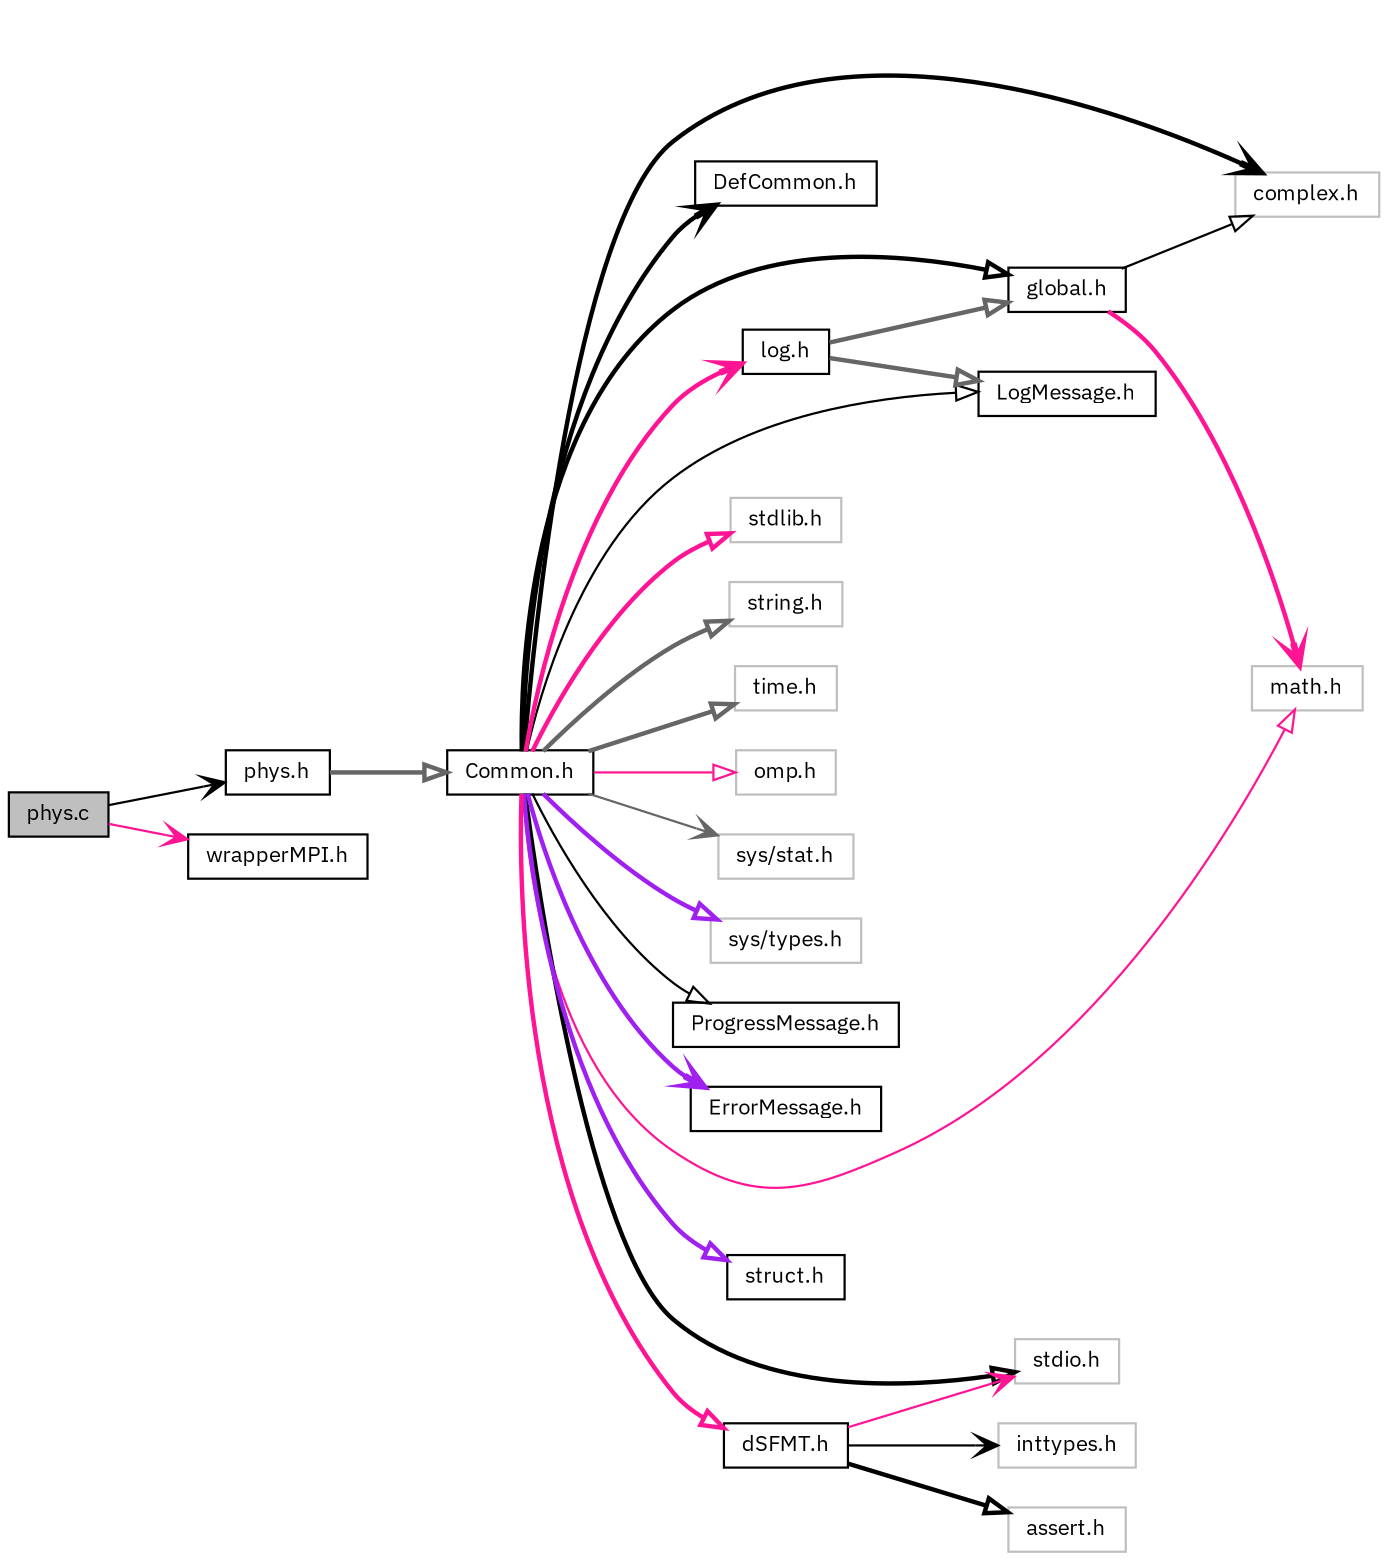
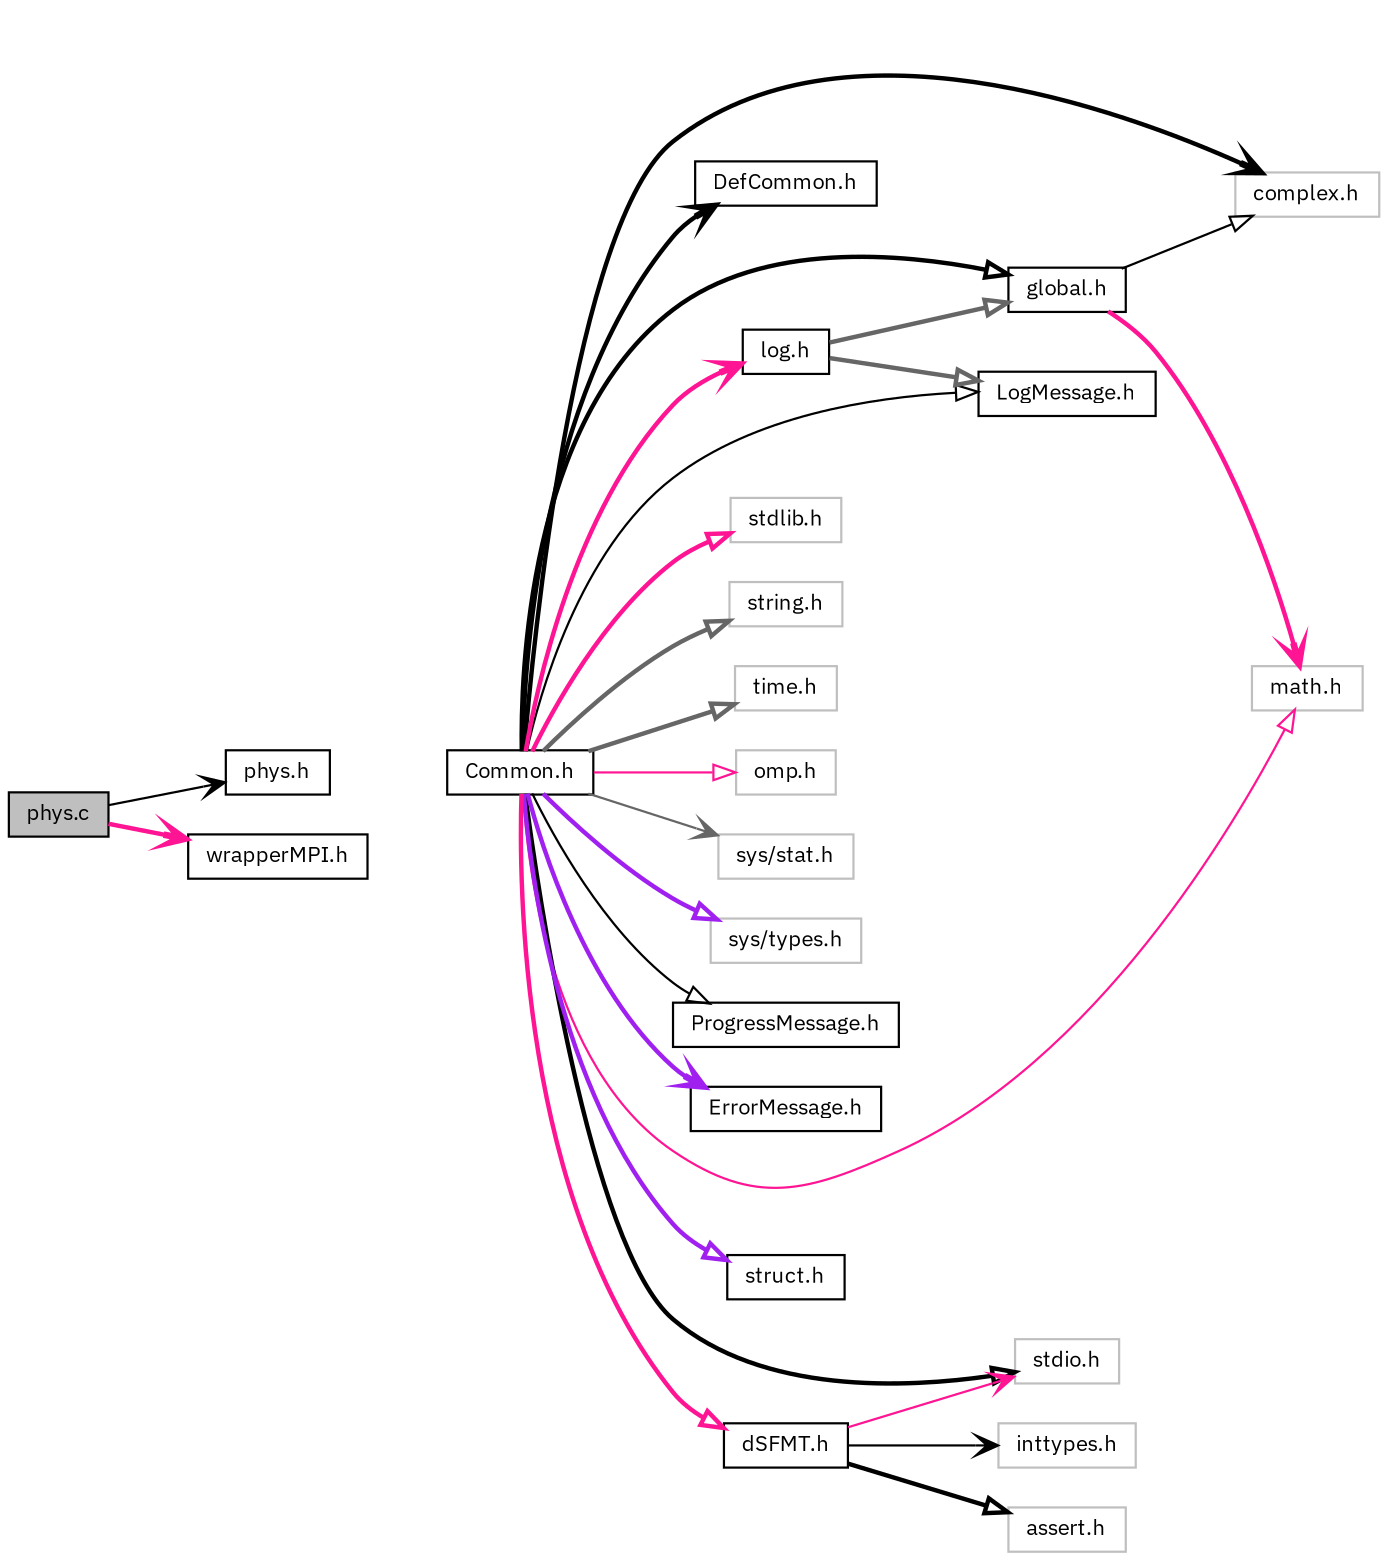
edge "phys.h" -> "Common.h": removed
edge "phys.c" -> "wrapperMPI.h": style solid -> bold
